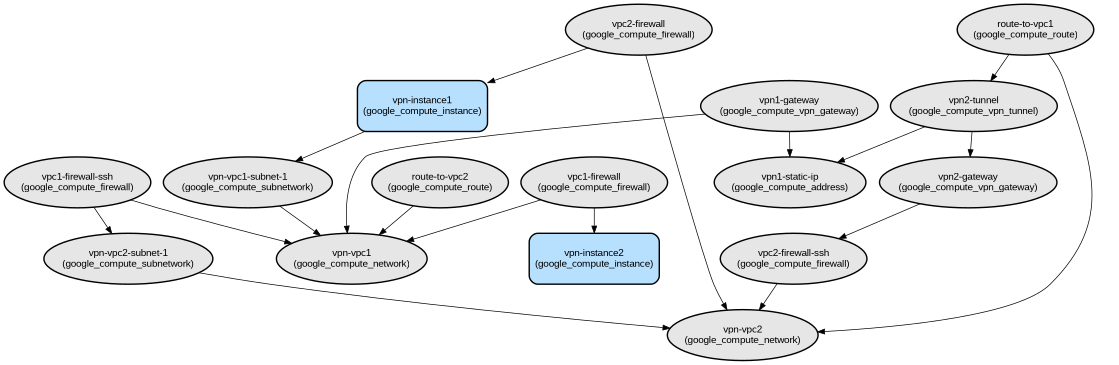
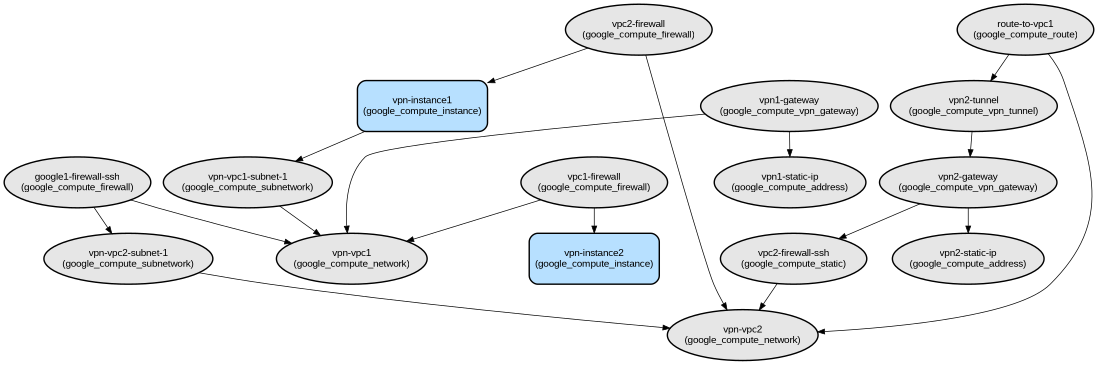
edge "vpn2-tunnel (google_compute_vpn_tunnel)" -> "vpn1-static-ip (google_compute_address)": removed
node "vpc1-firewall-ssh (google_compute_firewall)": label "vpc1-firewall-ssh (google_compute_firewall)" -> "google1-firewall-ssh (google_compute_firewall)"
node "route-to-vpc2 (google_compute_route)": removed
node "vpc2-firewall-ssh (google_compute_firewall)": label "vpc2-firewall-ssh (google_compute_firewall)" -> "vpc2-firewall-ssh (google_compute_static)"
node "vpn2-static-ip (google_compute_address)": added
